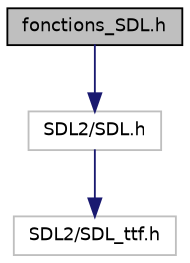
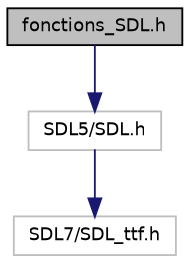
node "SDL2/SDL.h": label "SDL2/SDL.h" -> "SDL5/SDL.h"
node "SDL2/SDL_ttf.h": label "SDL2/SDL_ttf.h" -> "SDL7/SDL_ttf.h"
